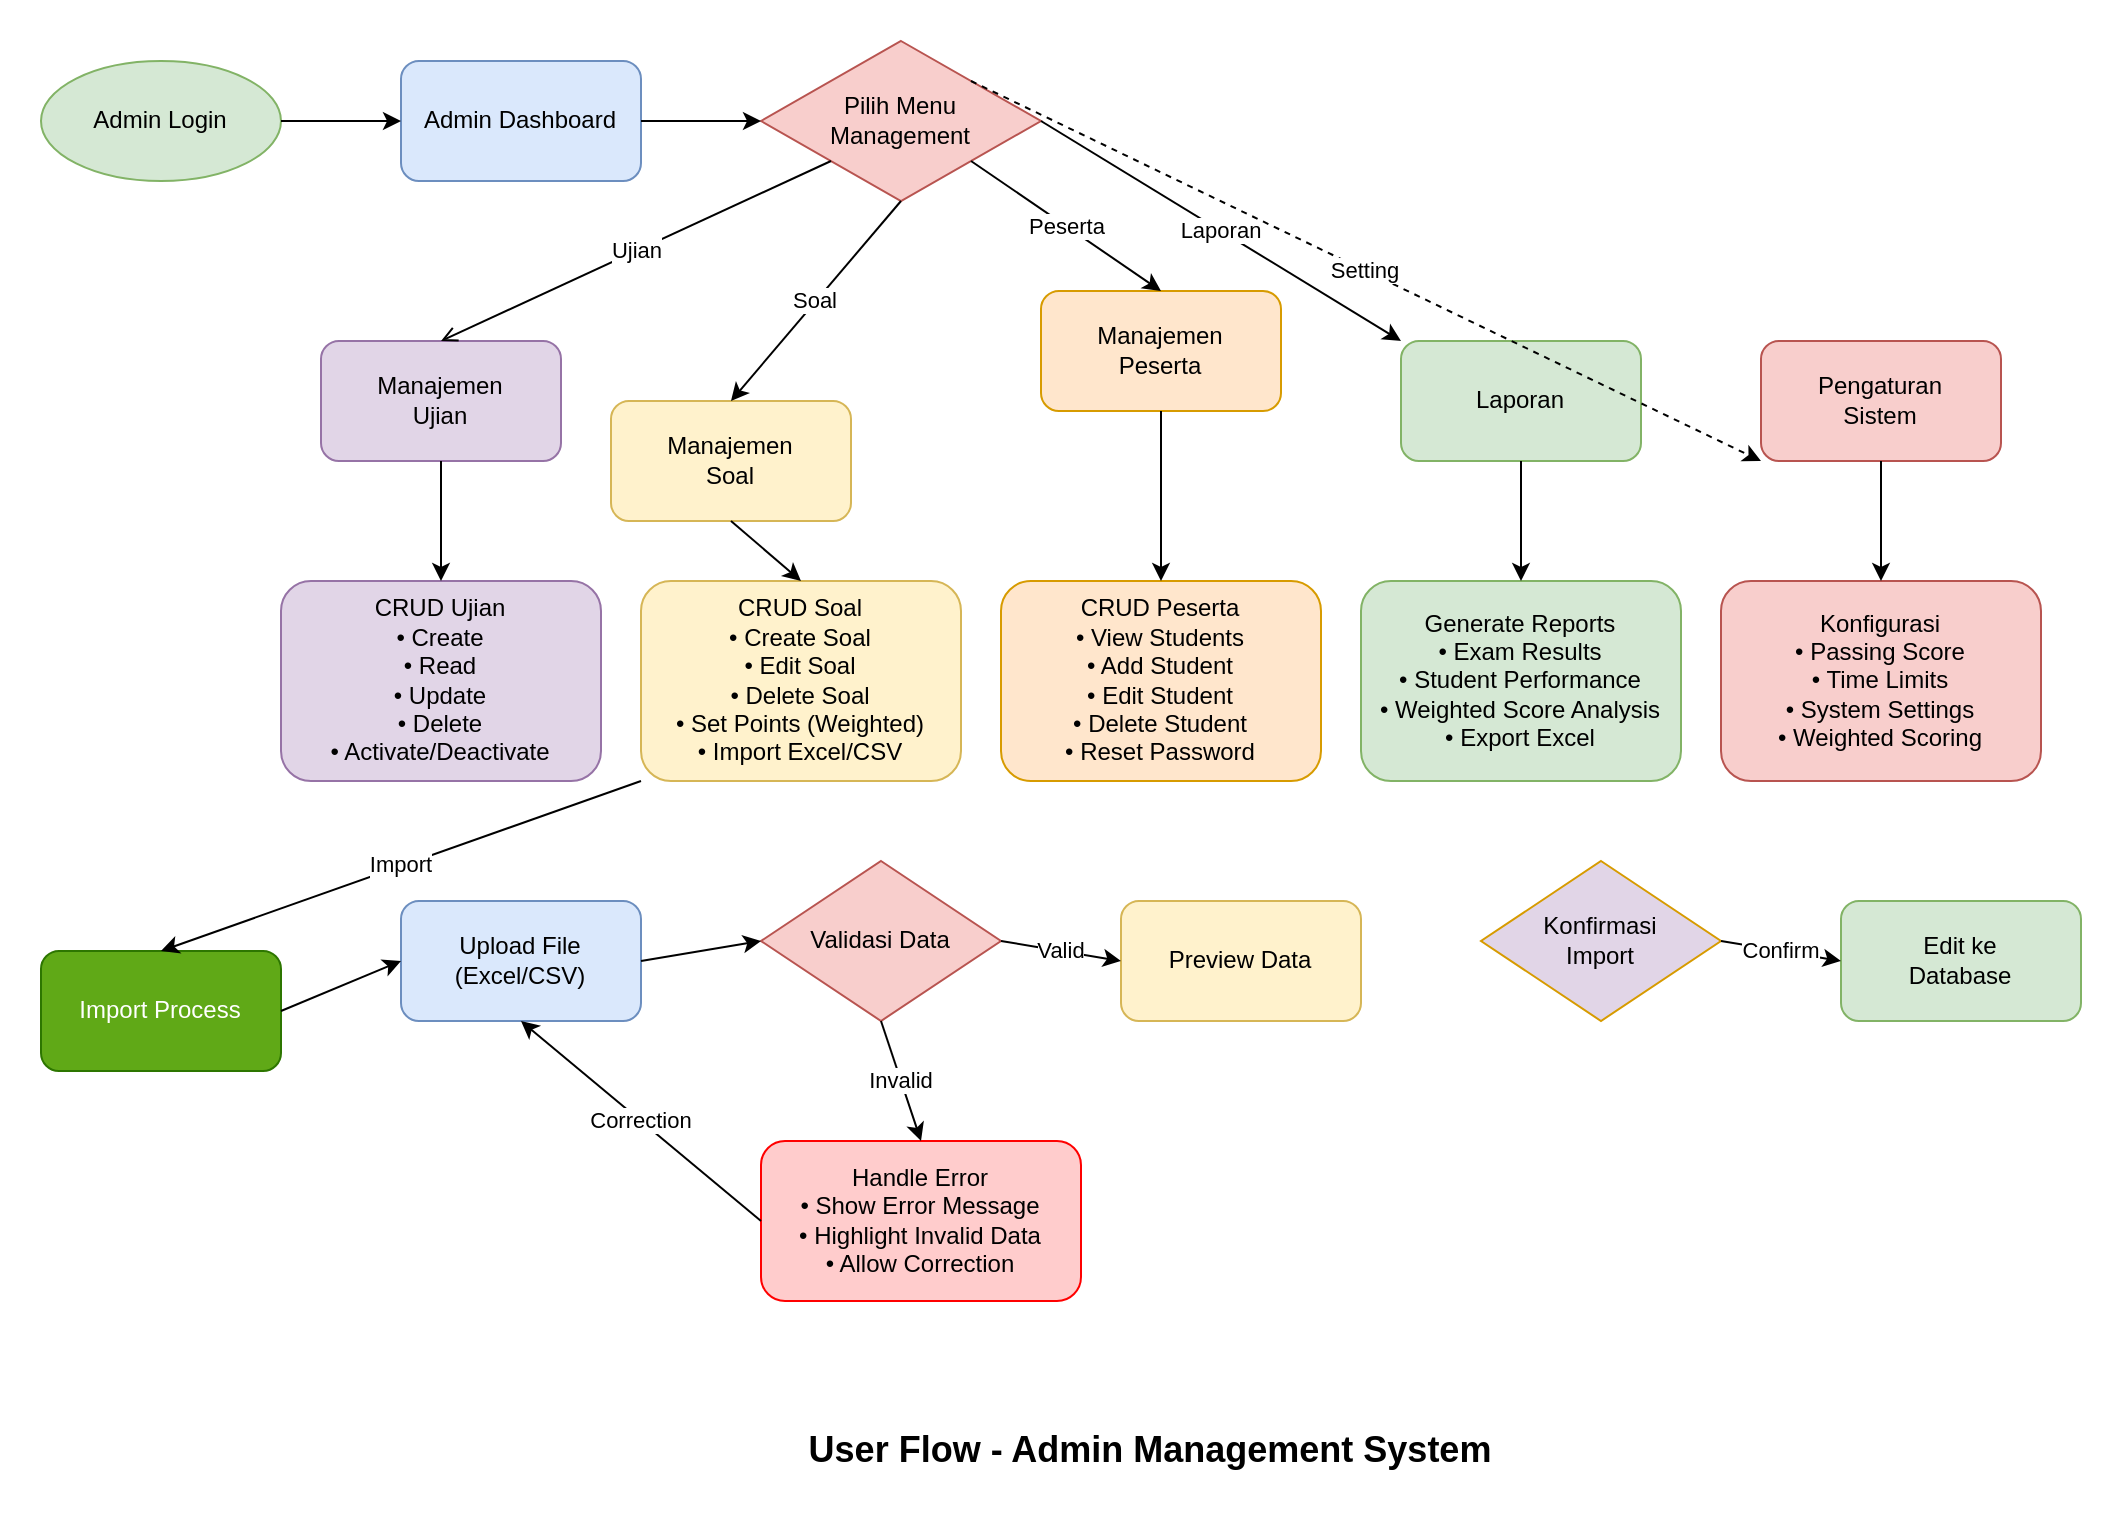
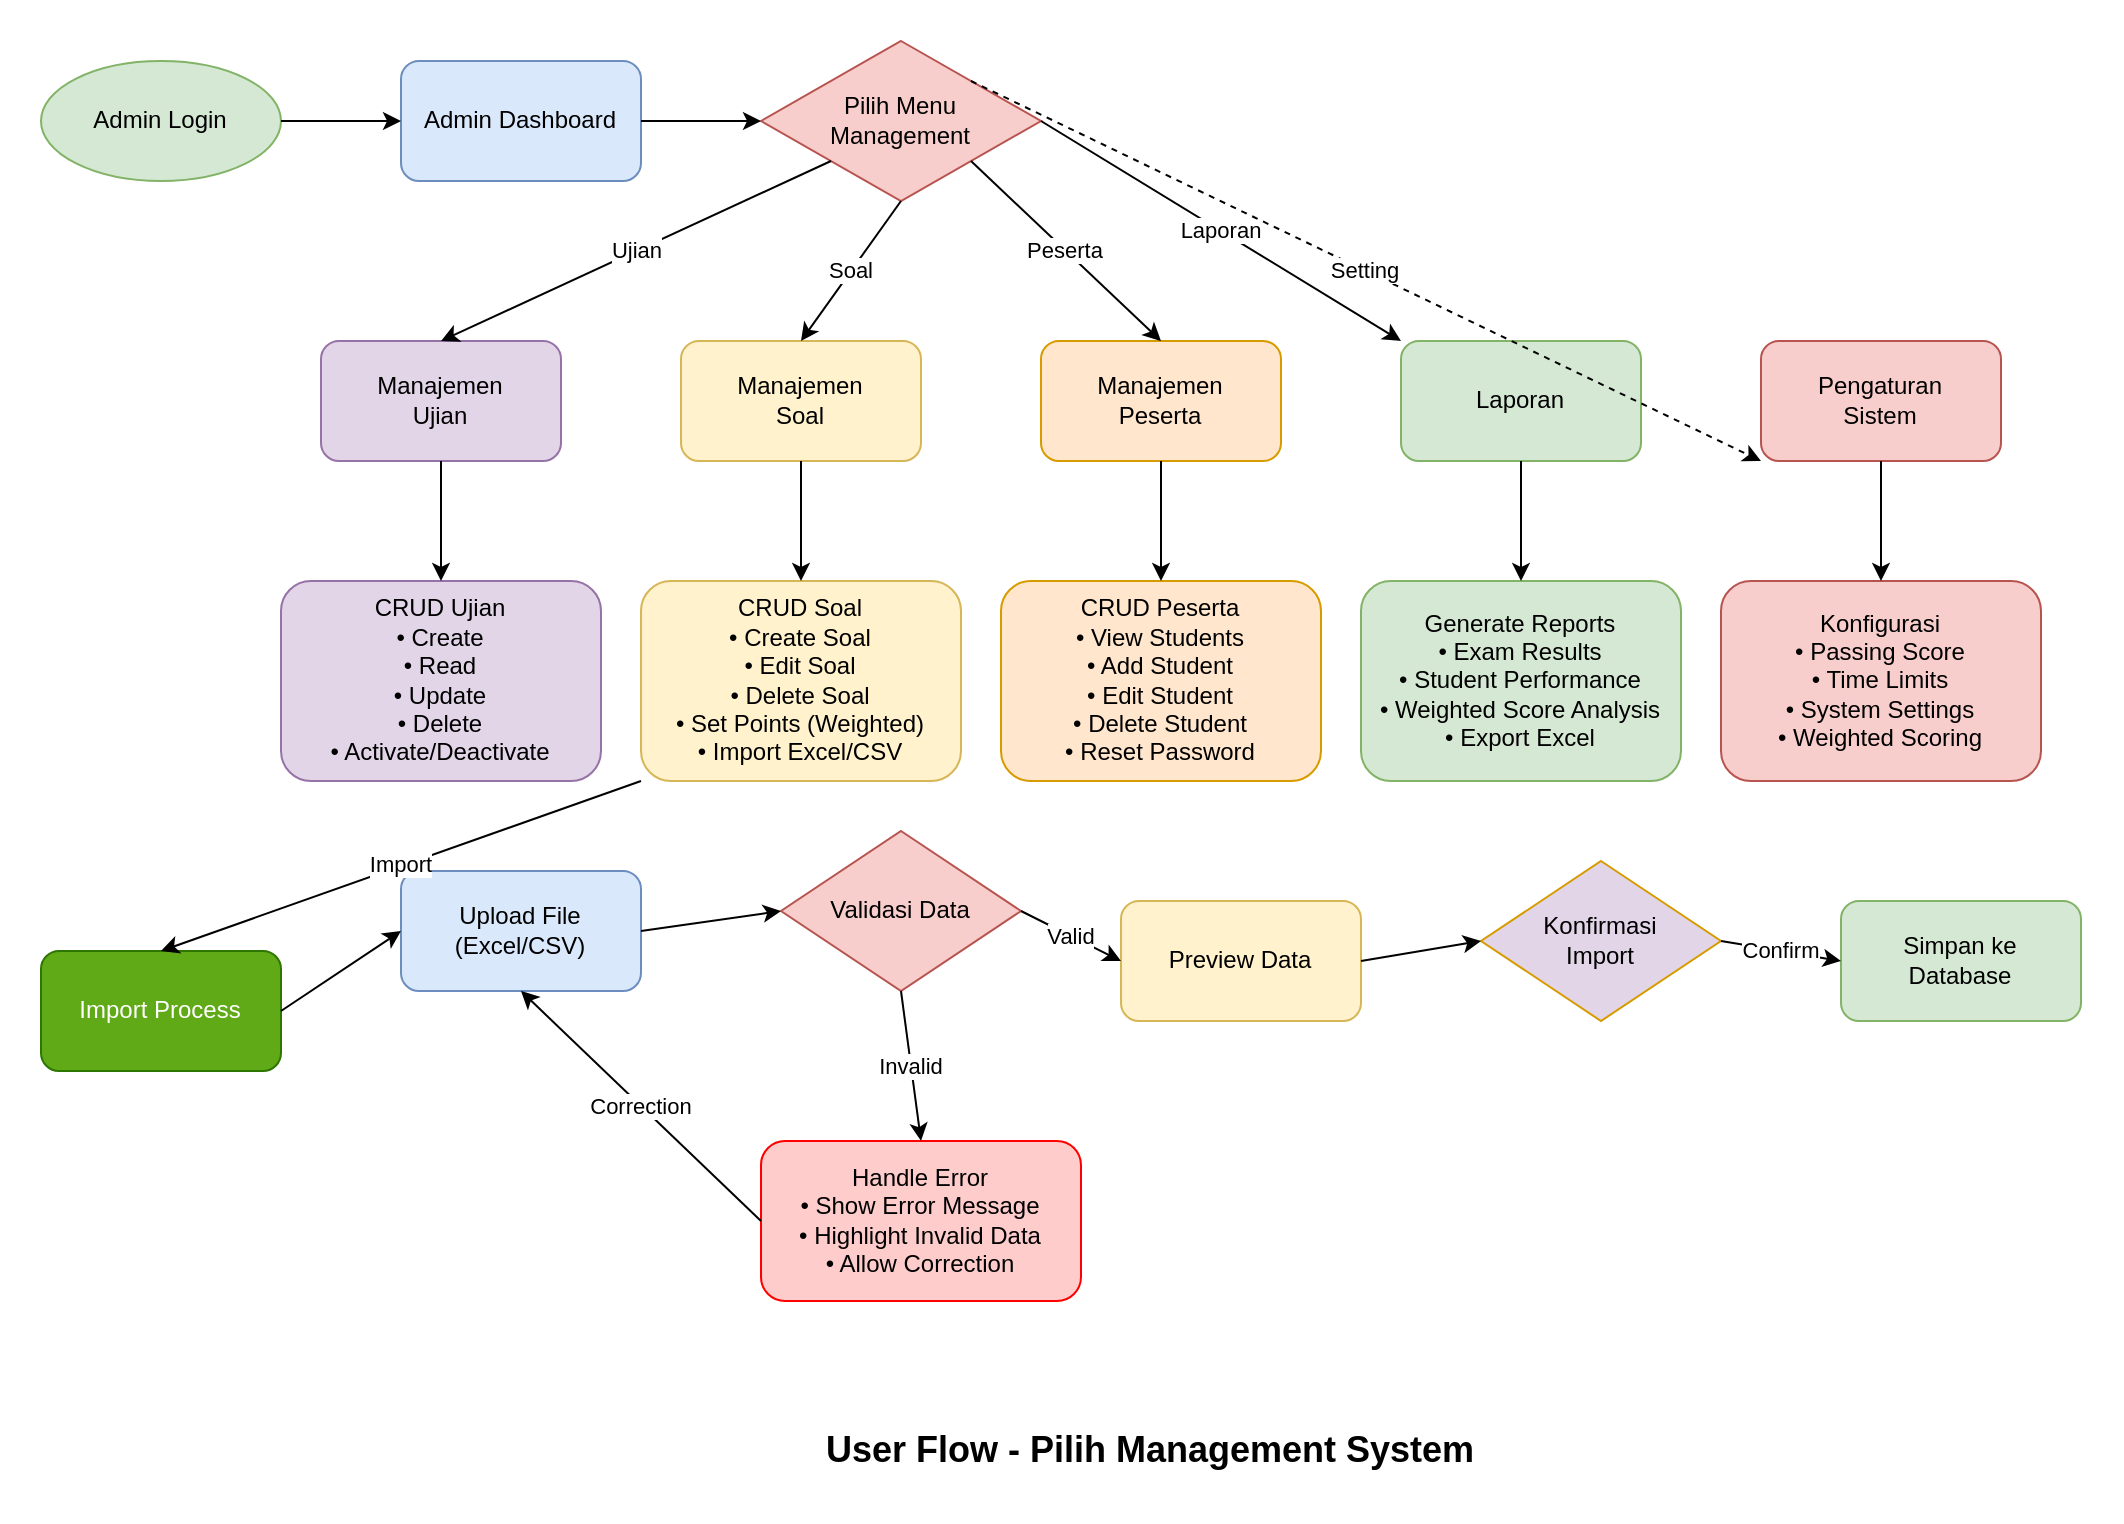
edge "Pilih Menu Management" -> "Manajemen Ujian": arrowhead open -> classic
node "Manajemen Peserta": moved (1161, 351) -> (1161, 401)
node "Manajemen Soal": moved (731, 461) -> (801, 401)
node "Validasi Data": moved (881, 941) -> (901, 911)
edge "Preview Data" -> "Konfirmasi Import": added
node "Upload File (Excel/CSV)": moved (521, 961) -> (521, 931)
node "Edit ke Database": label "Edit ke Database" -> "Simpan ke Database"
node "User Flow - Admin Management System": label "User Flow - Admin Management System" -> "User Flow - Pilih Management System"
